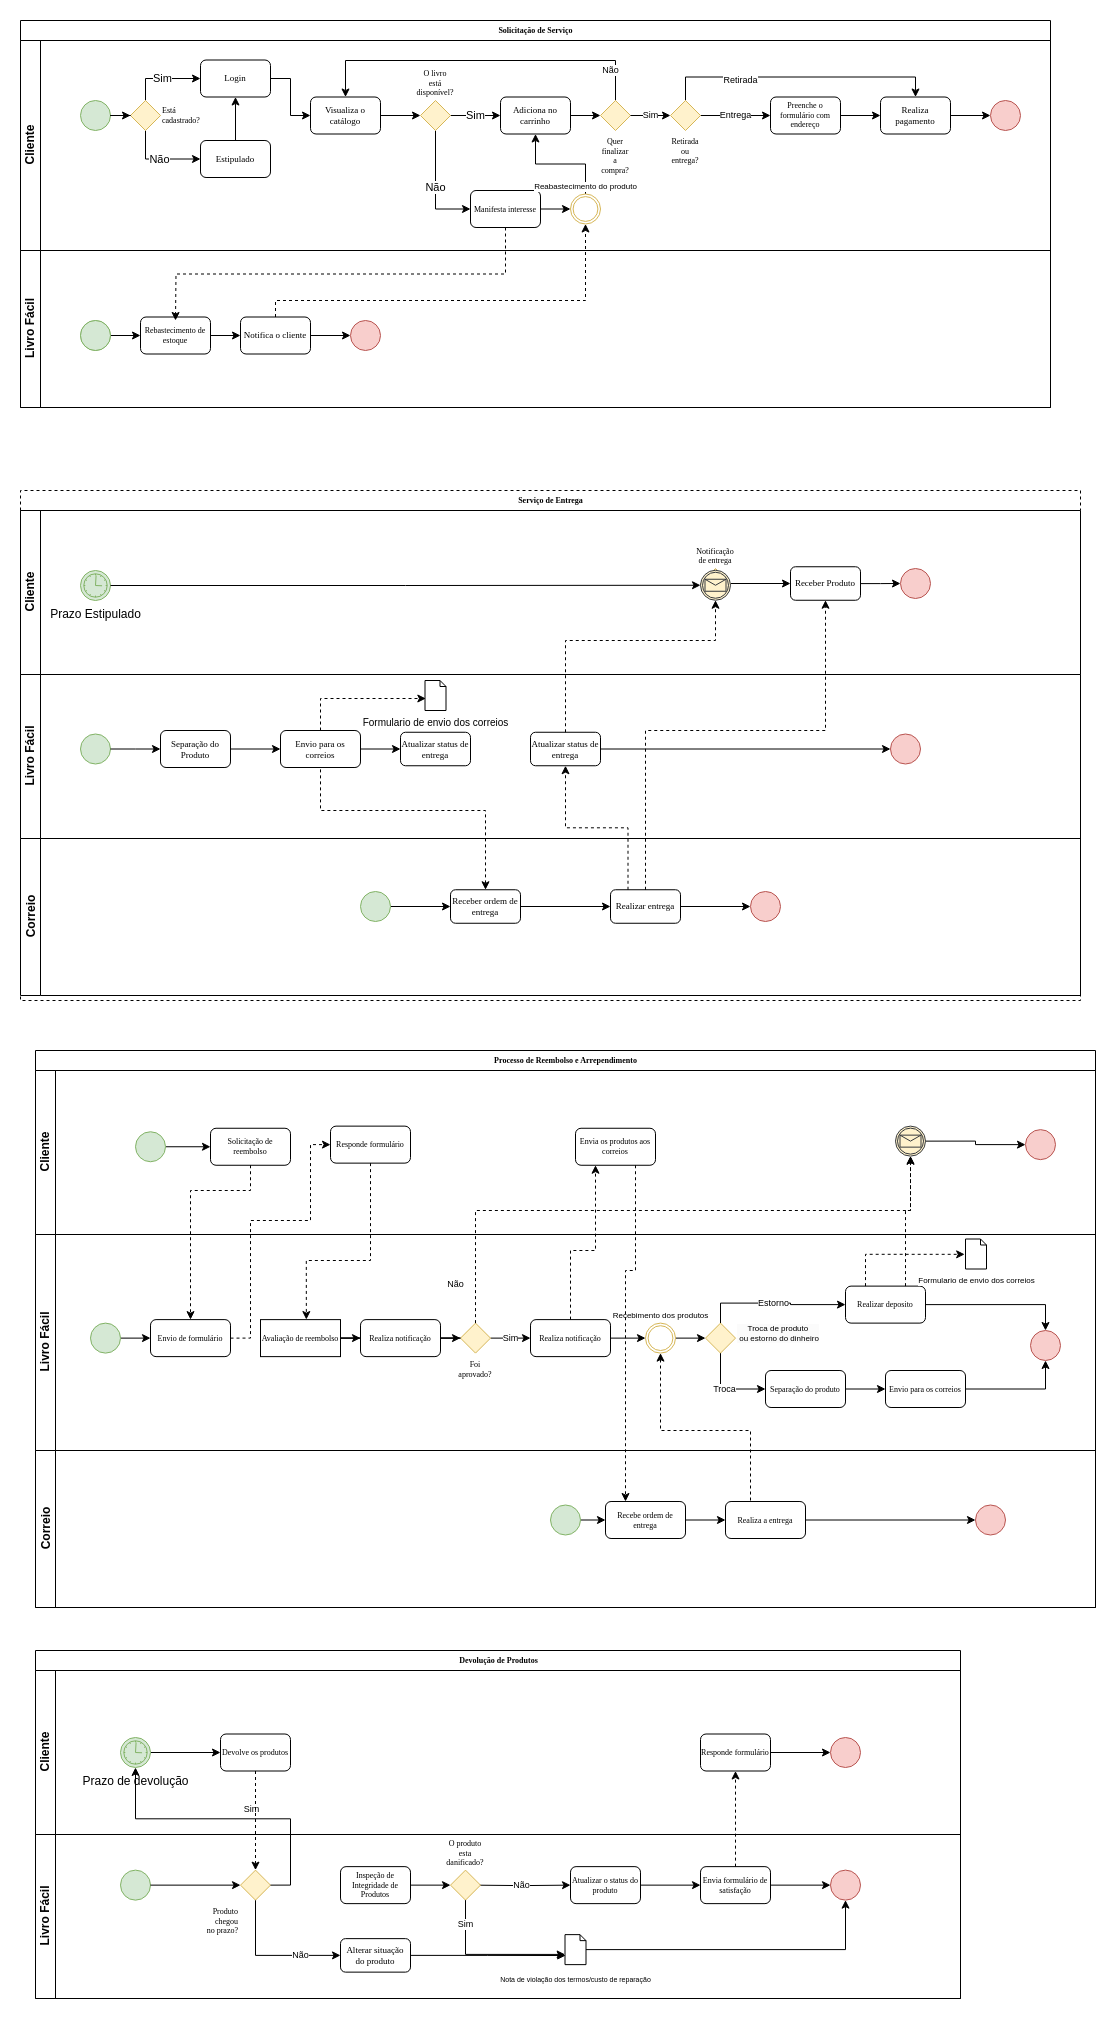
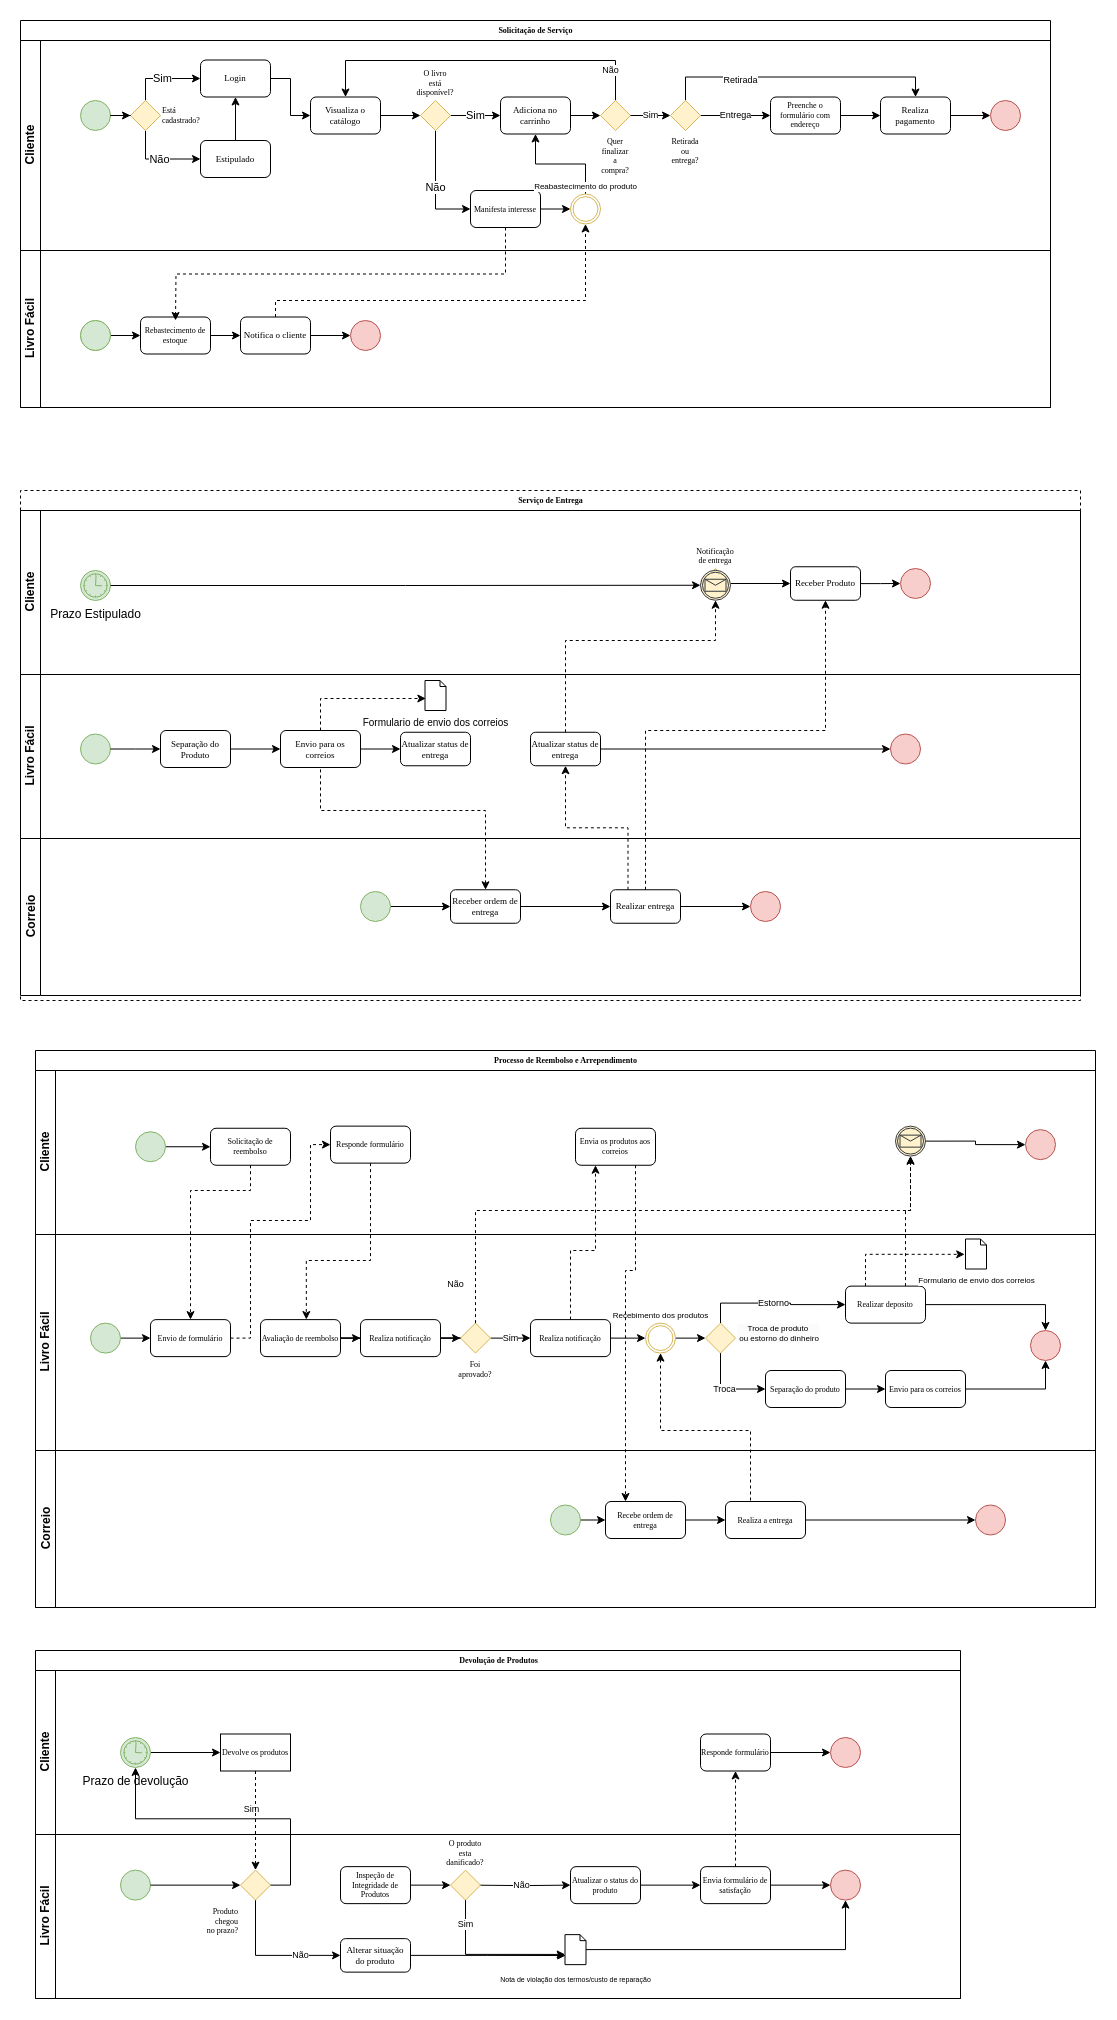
node "Avaliação de reembolso": shape rectangle -> rounded rectangle
node "Devolve os produtos": shape rounded rectangle -> rectangle
